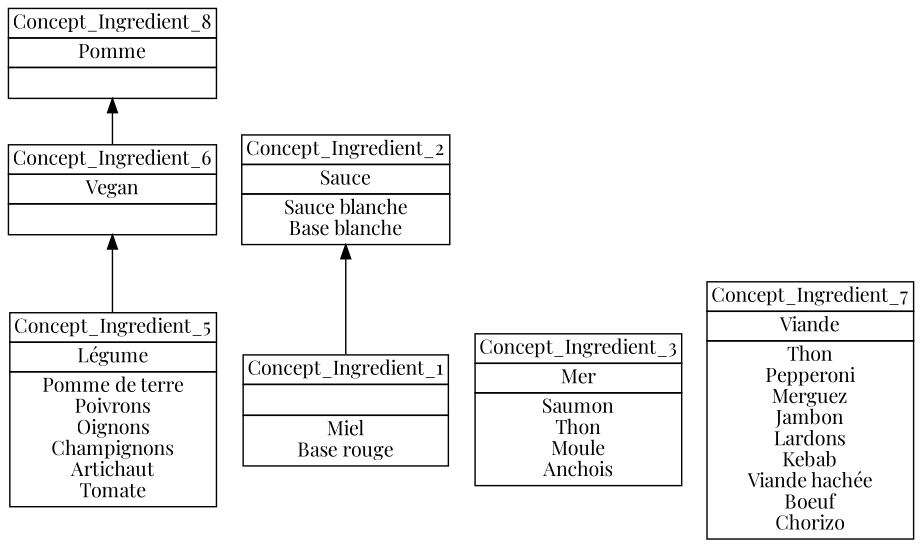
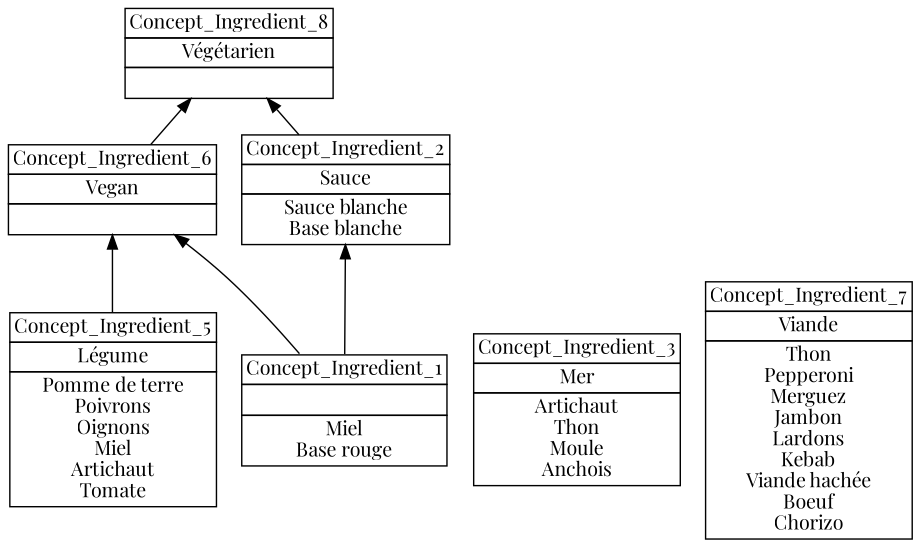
node "Concept_Ingredient_8": text "Pomme" -> "Végétarien"
edge "Concept_Ingredient_2" -> "Concept_Ingredient_8": added
edge "Concept_Ingredient_1" -> "Concept_Ingredient_6": added
node "Concept_Ingredient_3": text "Saumon" -> "Artichaut"
node "Concept_Ingredient_5": text "Champignons" -> "Miel"
